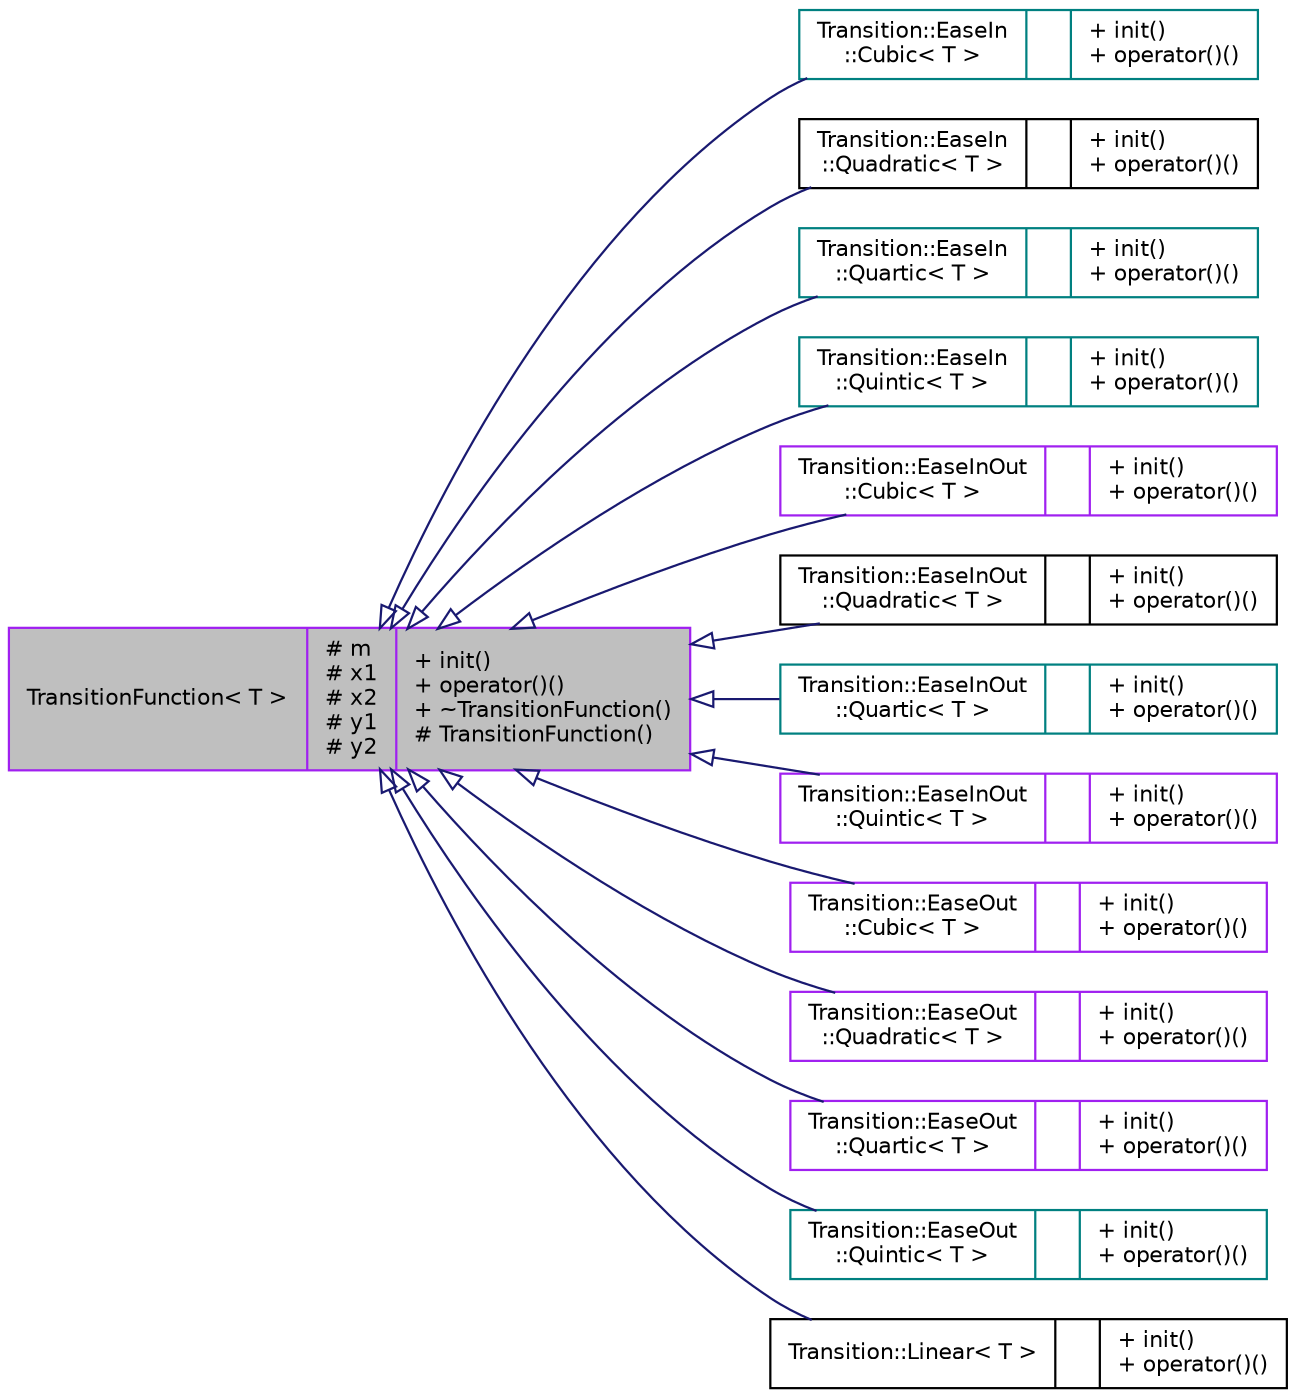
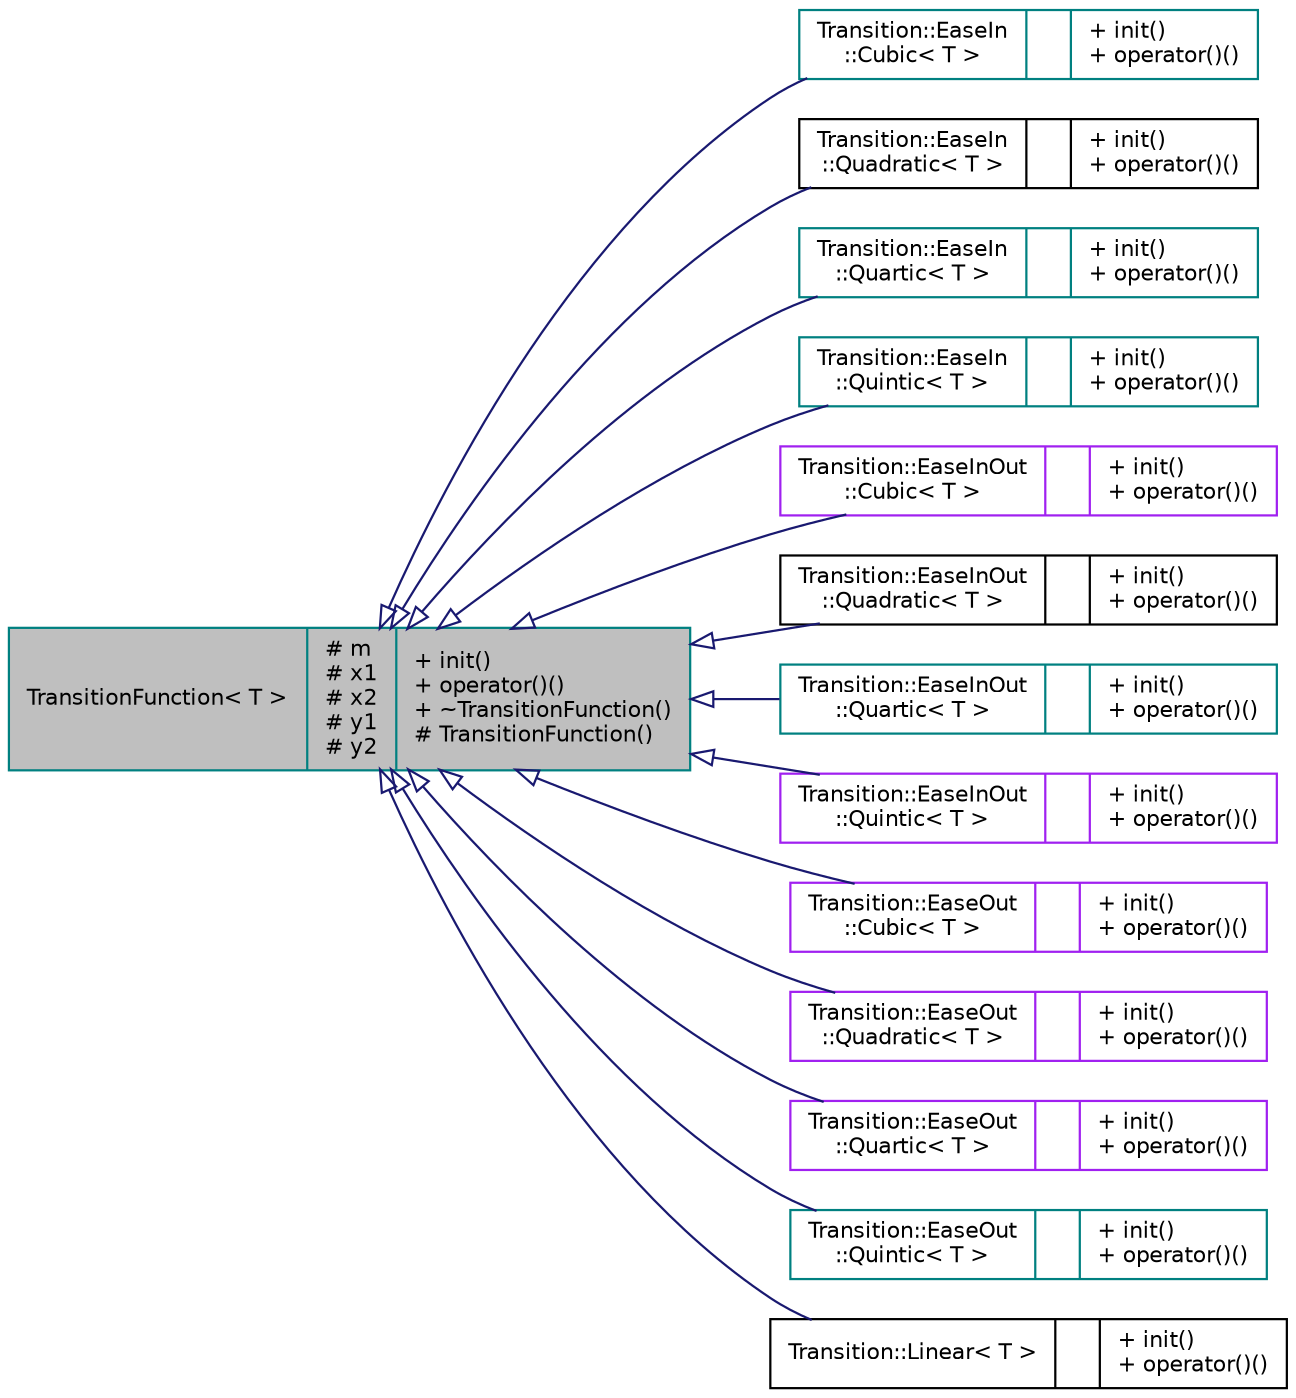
node "TransitionFunction< T >": color purple -> teal
